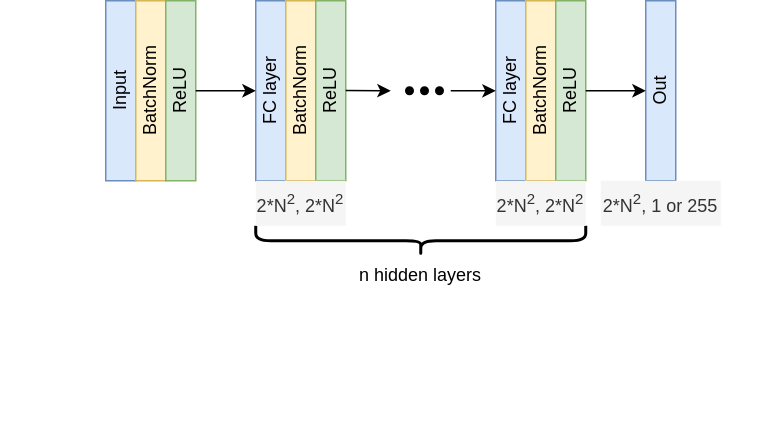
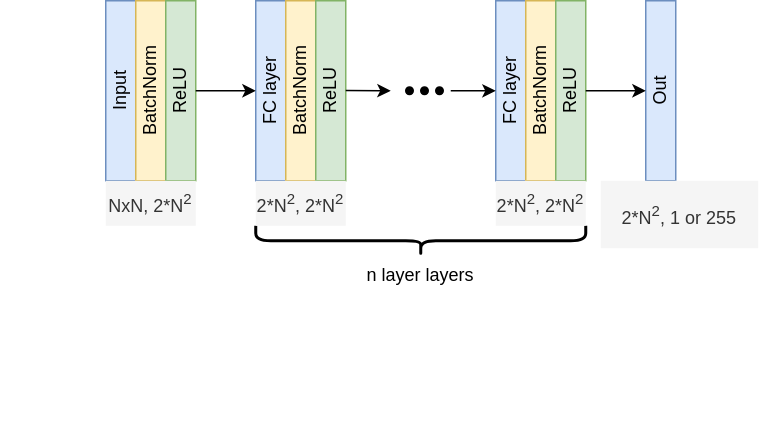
node "NxN, 2*N2": added
node "2*N2, 1 or 255": size 120x45 -> 158x68
node "n hidden layers": label "n hidden layers" -> "n layer layers"
